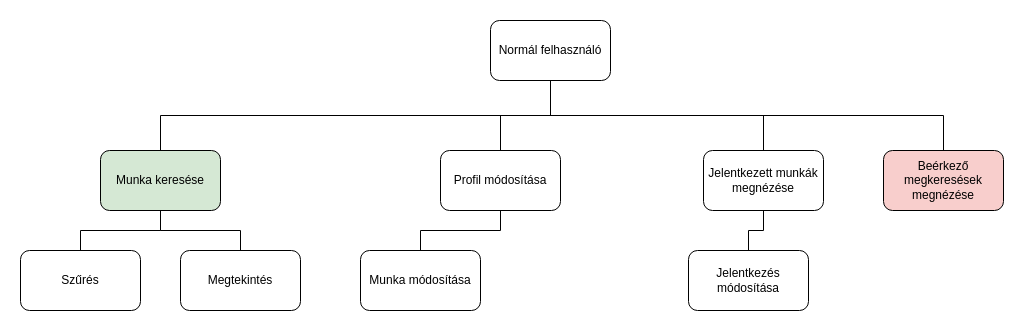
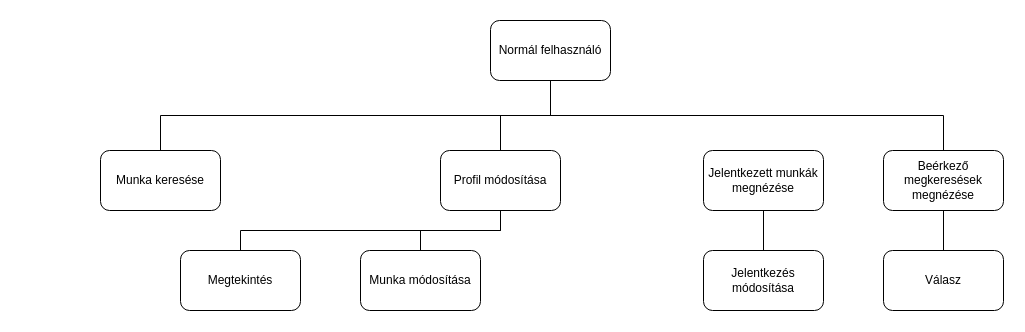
edge "Normál felhasználó" -- "Jelentkezett munkák megnézése": removed
node "Munka keresése": fillcolor #d5e8d4 -> #ffffff
node "Beérkező megkeresések megnézése": fillcolor #f8cecc -> #ffffff
edge "Munka keresése" -- "Szűrés": removed
edge "Munka keresése" -- "Megtekintés": now "Profil módosítása" -- "Megtekintés"
edge "Beérkező megkeresések megnézése" -- "Válasz": added
node "Szűrés": removed
node "Jelentkezés módosítása": moved (749, 281) -> (764, 281)
node "Válasz": added
